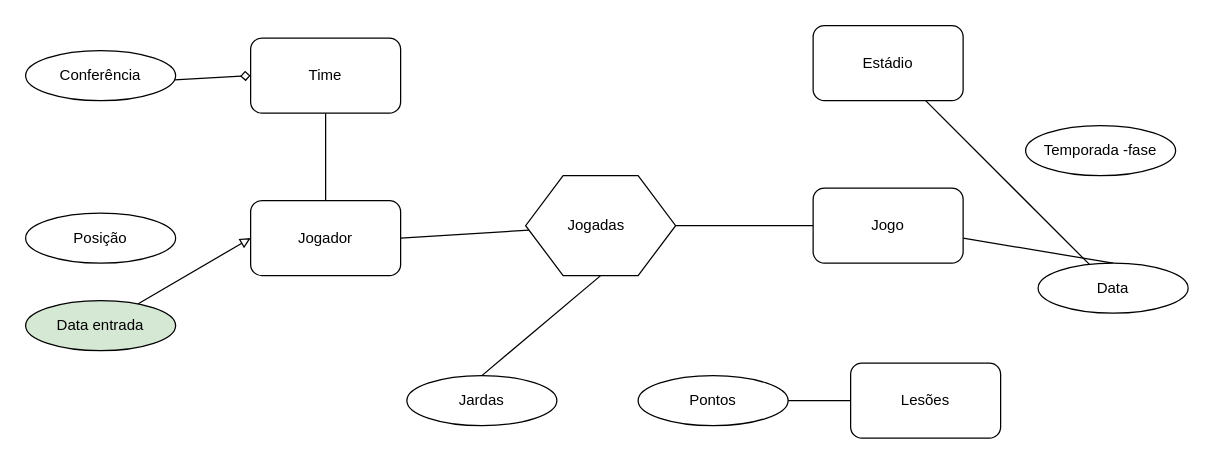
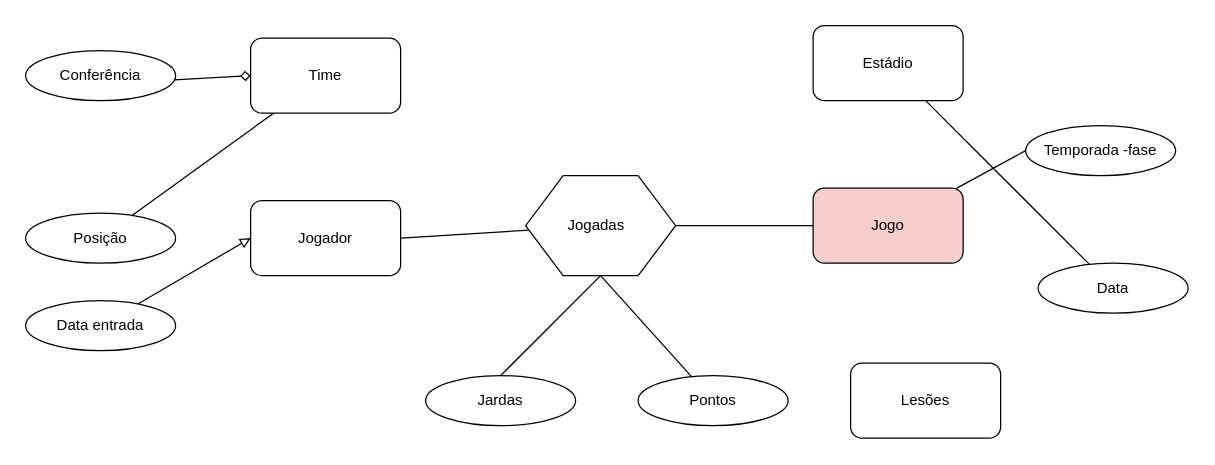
edge "Time" -- "Jogador": now "Time" -- "Posição"
edge "Temporada -fase" -- "Jogo": added
node "Jogo": fillcolor #ffffff -> #f8cecc
edge "Jogo" -- "Data": removed
node "Data entrada": fillcolor #d5e8d4 -> #ffffff
node "Jardas": moved (482, 401) -> (501, 401)
edge "Pontos" -- "Lesões": now "Pontos" -- "Jogadas"
